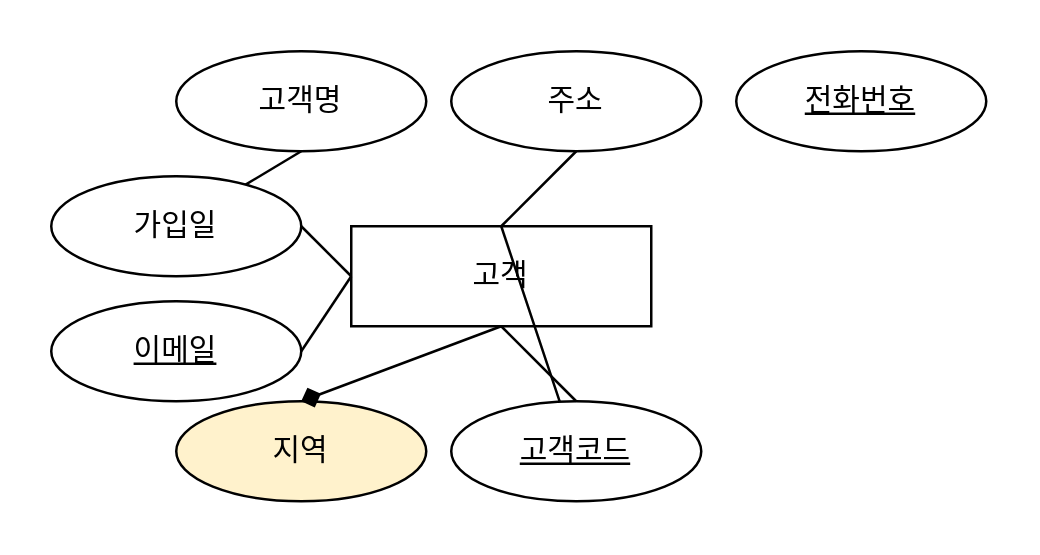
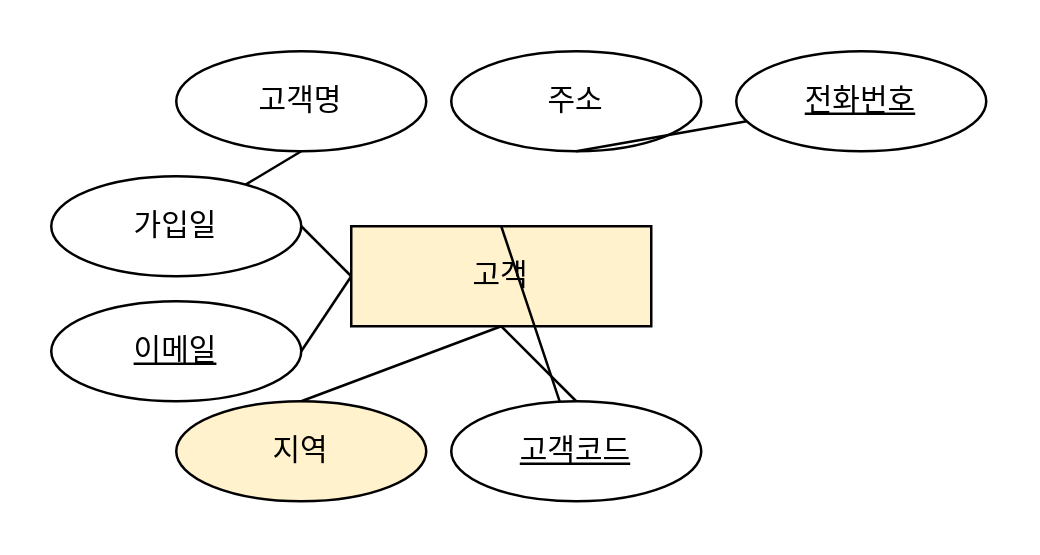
edge "주소" -- "고객": now "주소" -- "전화번호"
node "고객": fillcolor #ffffff -> #fff2cc
edge "고객" -> "지역": arrowhead diamond -> none
